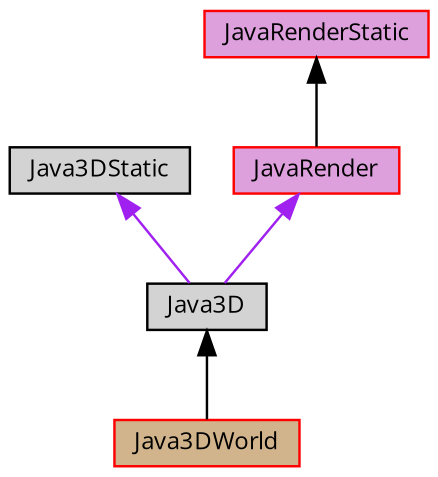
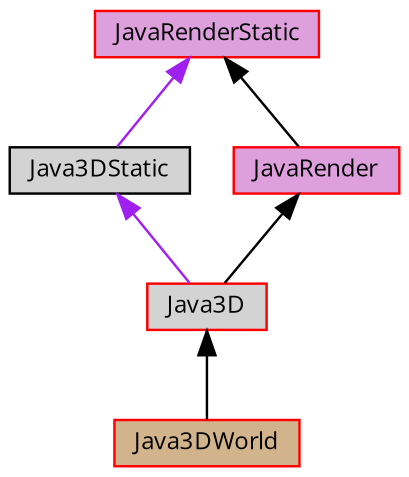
edge "Java3DStatic" -> "JavaRenderStatic": added
edge "Java3D" -> "JavaRender": color purple -> black
node "Java3D": color black -> red
